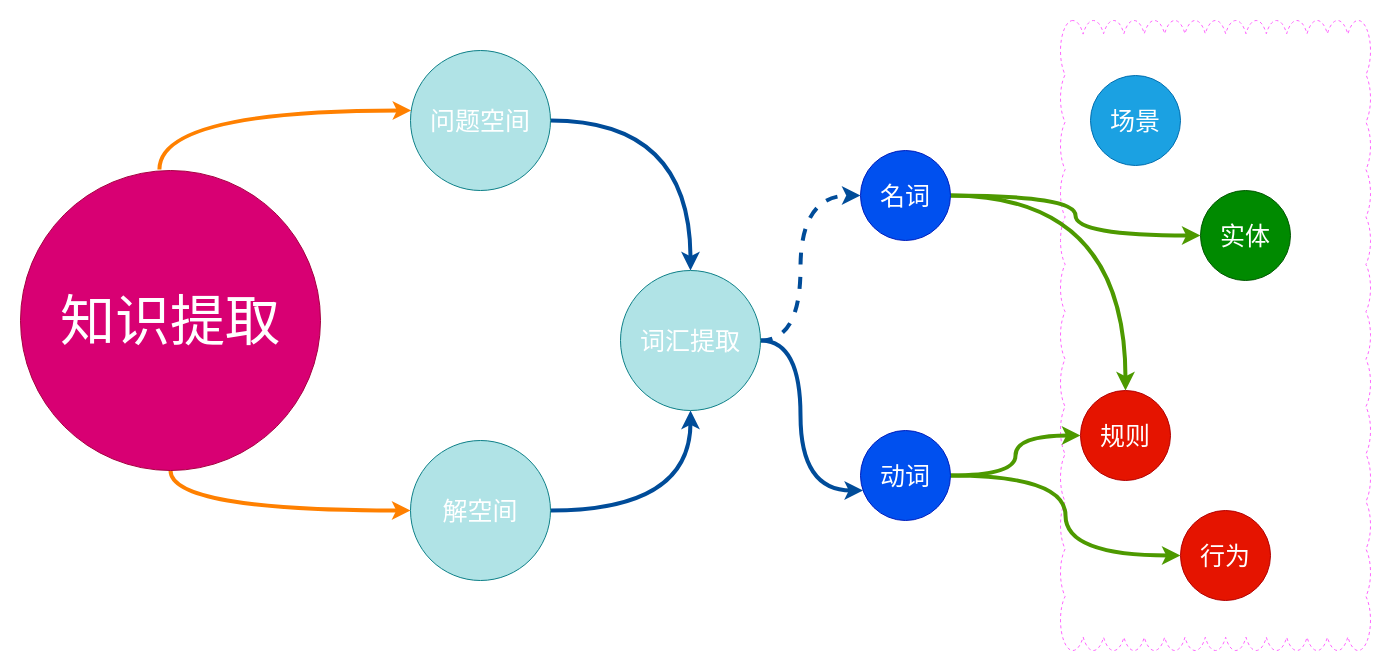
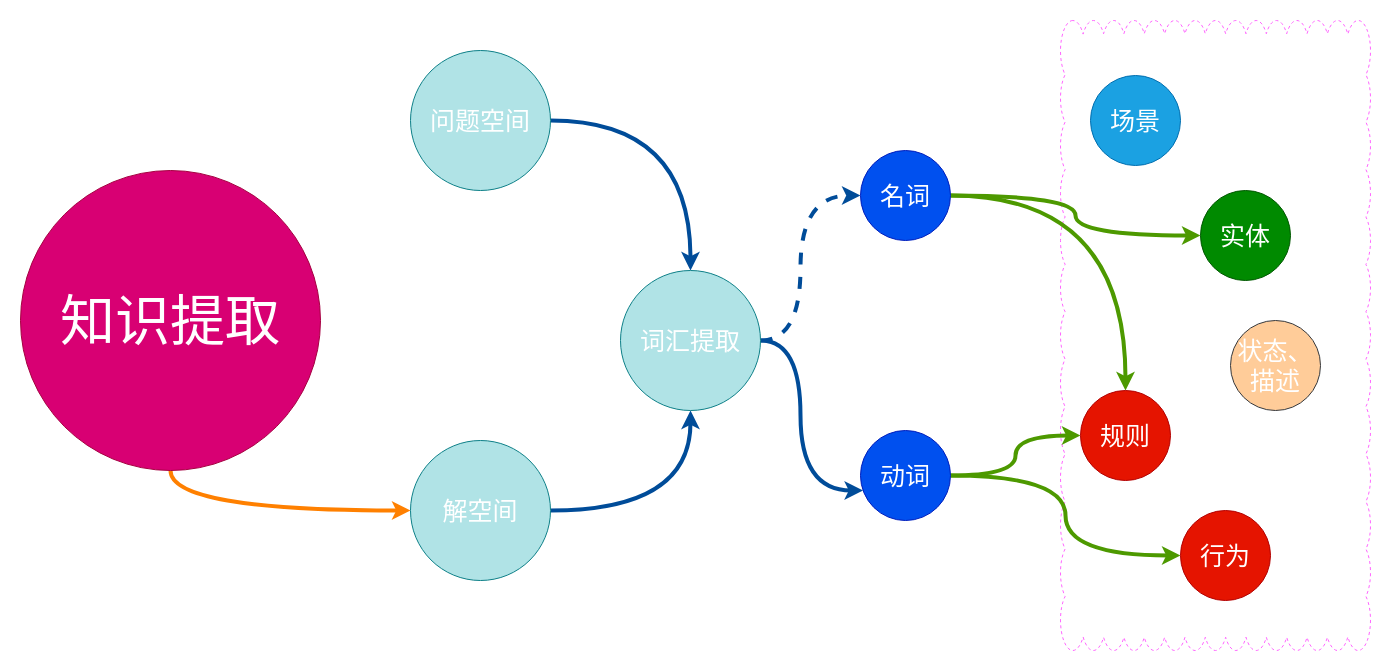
edge "知识提取" -> "问题空间": removed
node "状态、描述": added
